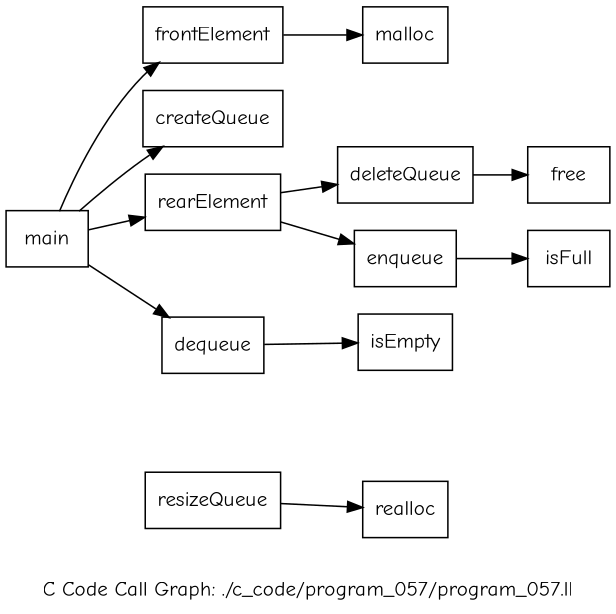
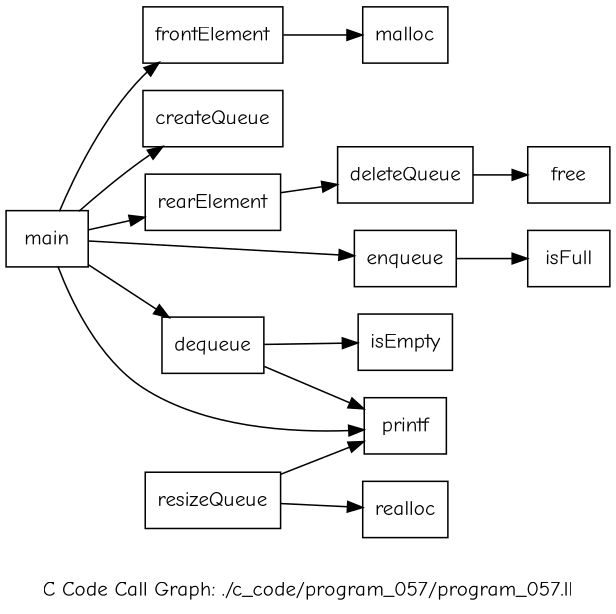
edge "rearElement" -> "enqueue": now "main" -> "enqueue"
node "printf": added
